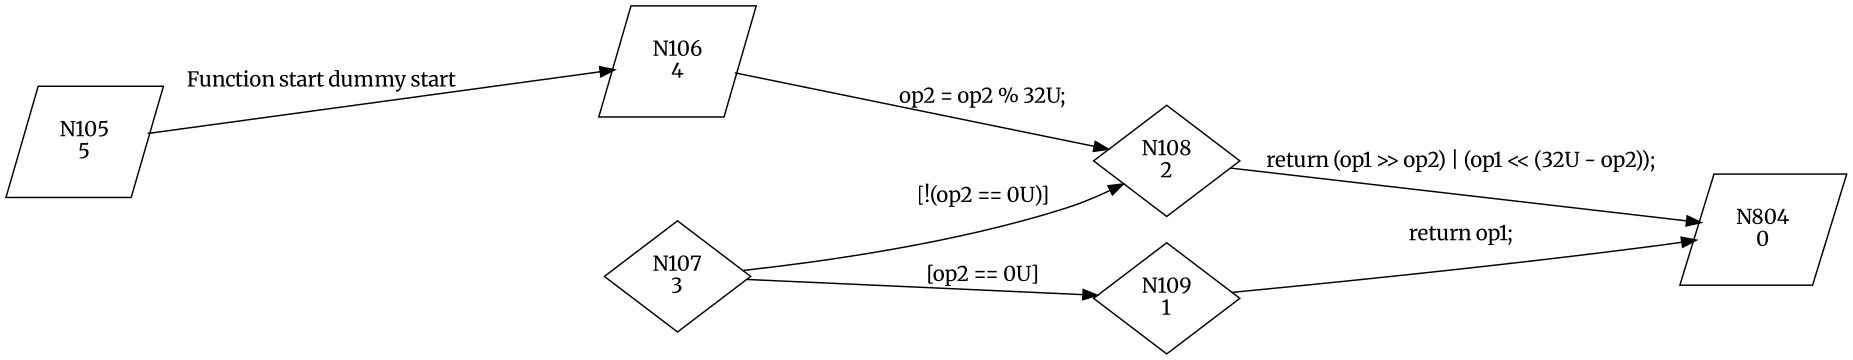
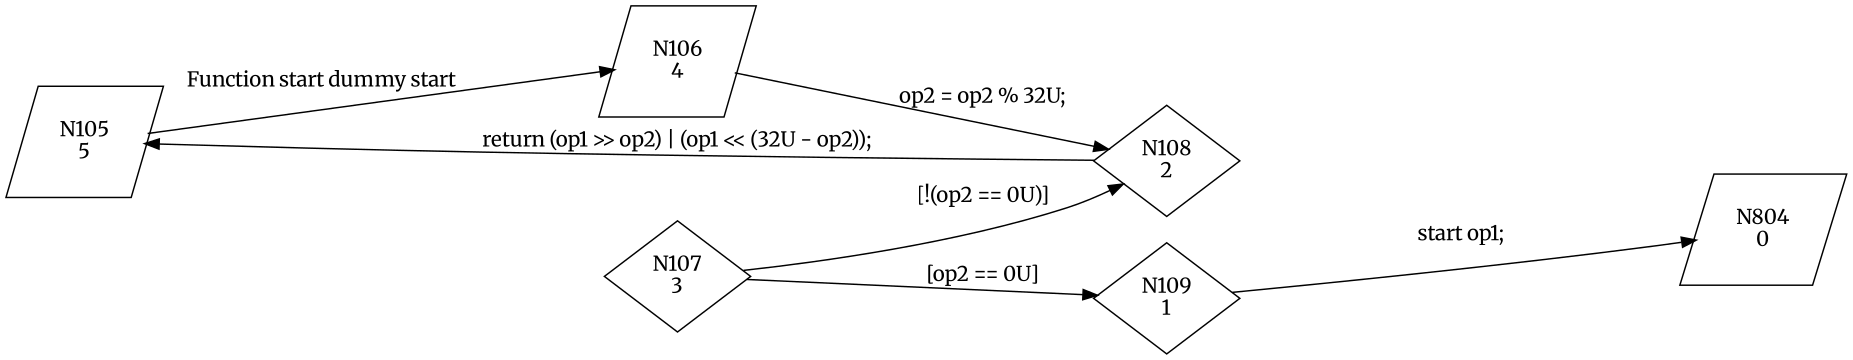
edge "N108 2" -> "N804 0": now "N108 2" -> "N105 5"
edge "N109 1" -> "N804 0": label "return op1;" -> "start op1;"
